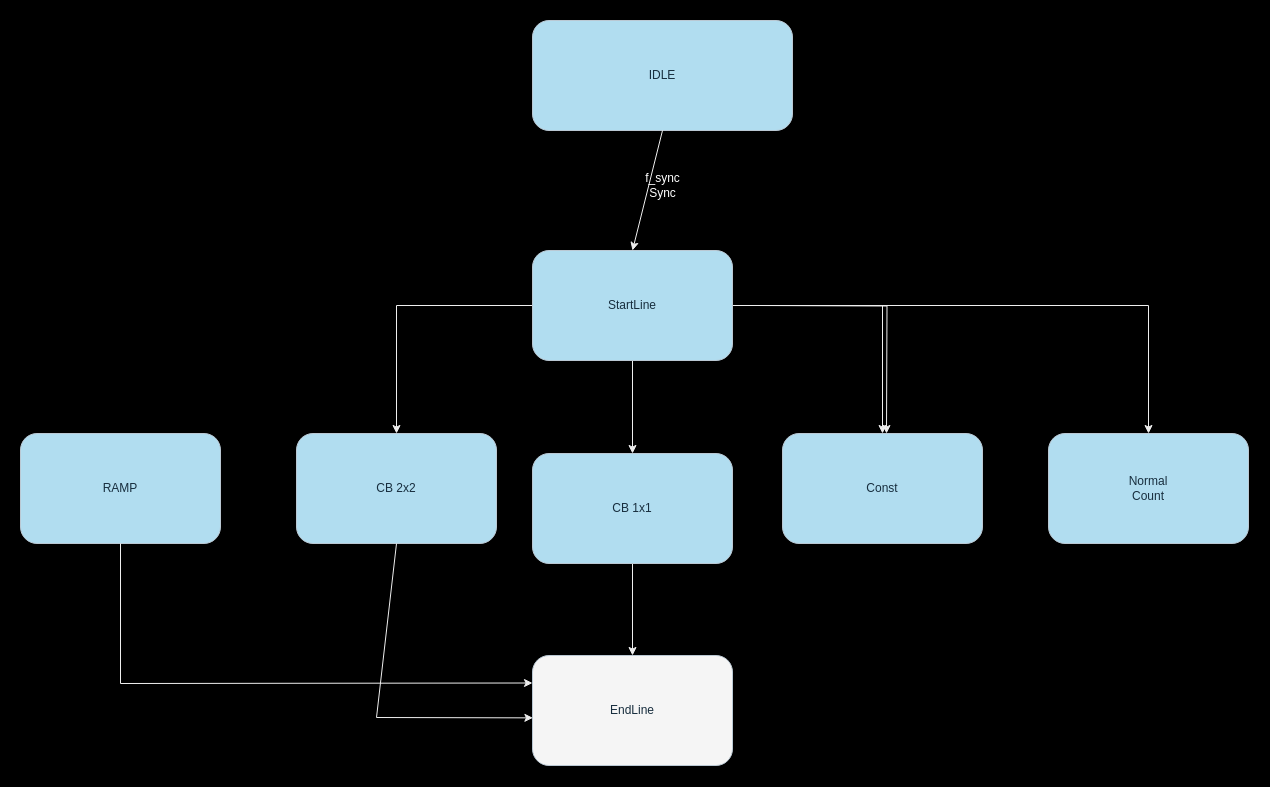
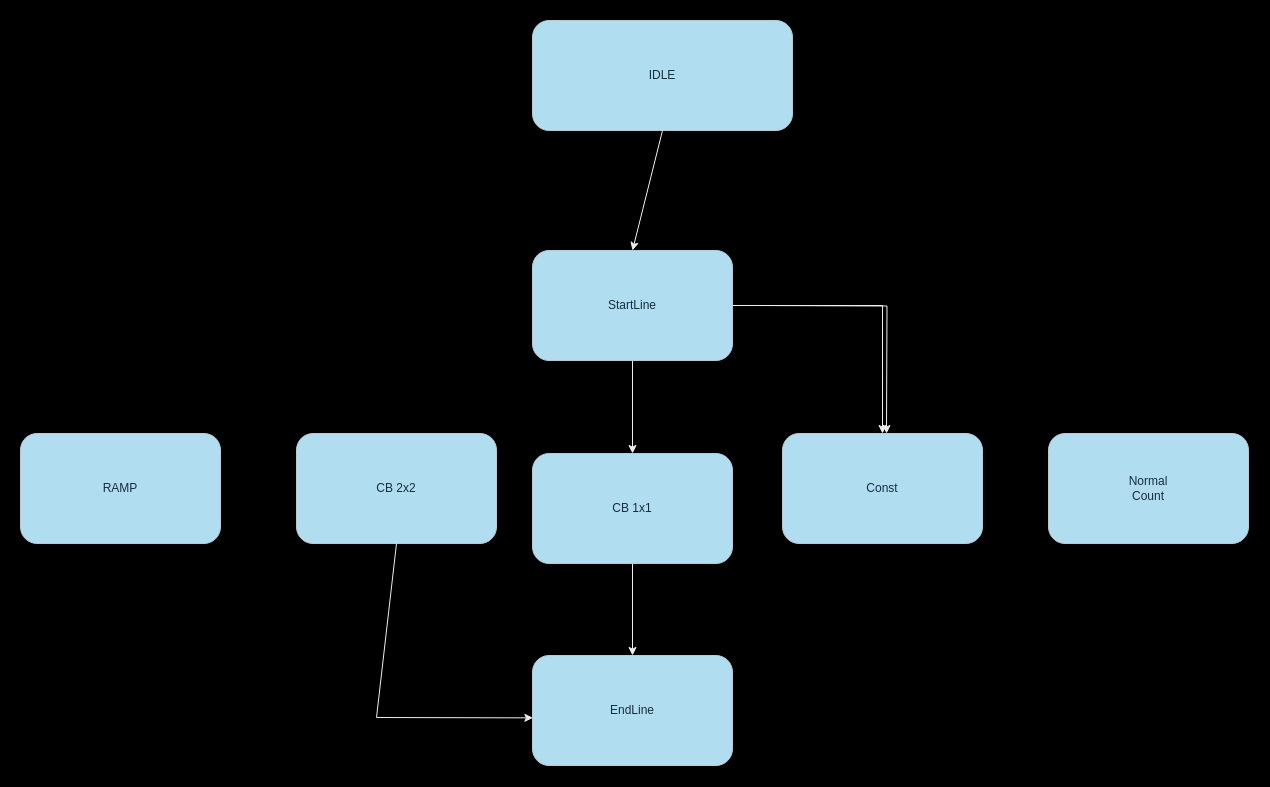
node "f_sync Sync": removed
edge "StartLine" -> "CB 2x2": removed
edge "StartLine" -> "Normal Count": removed
edge "RAMP" -> "EndLine": removed
node "EndLine": fillcolor #f5f5f5 -> #b1ddf0
